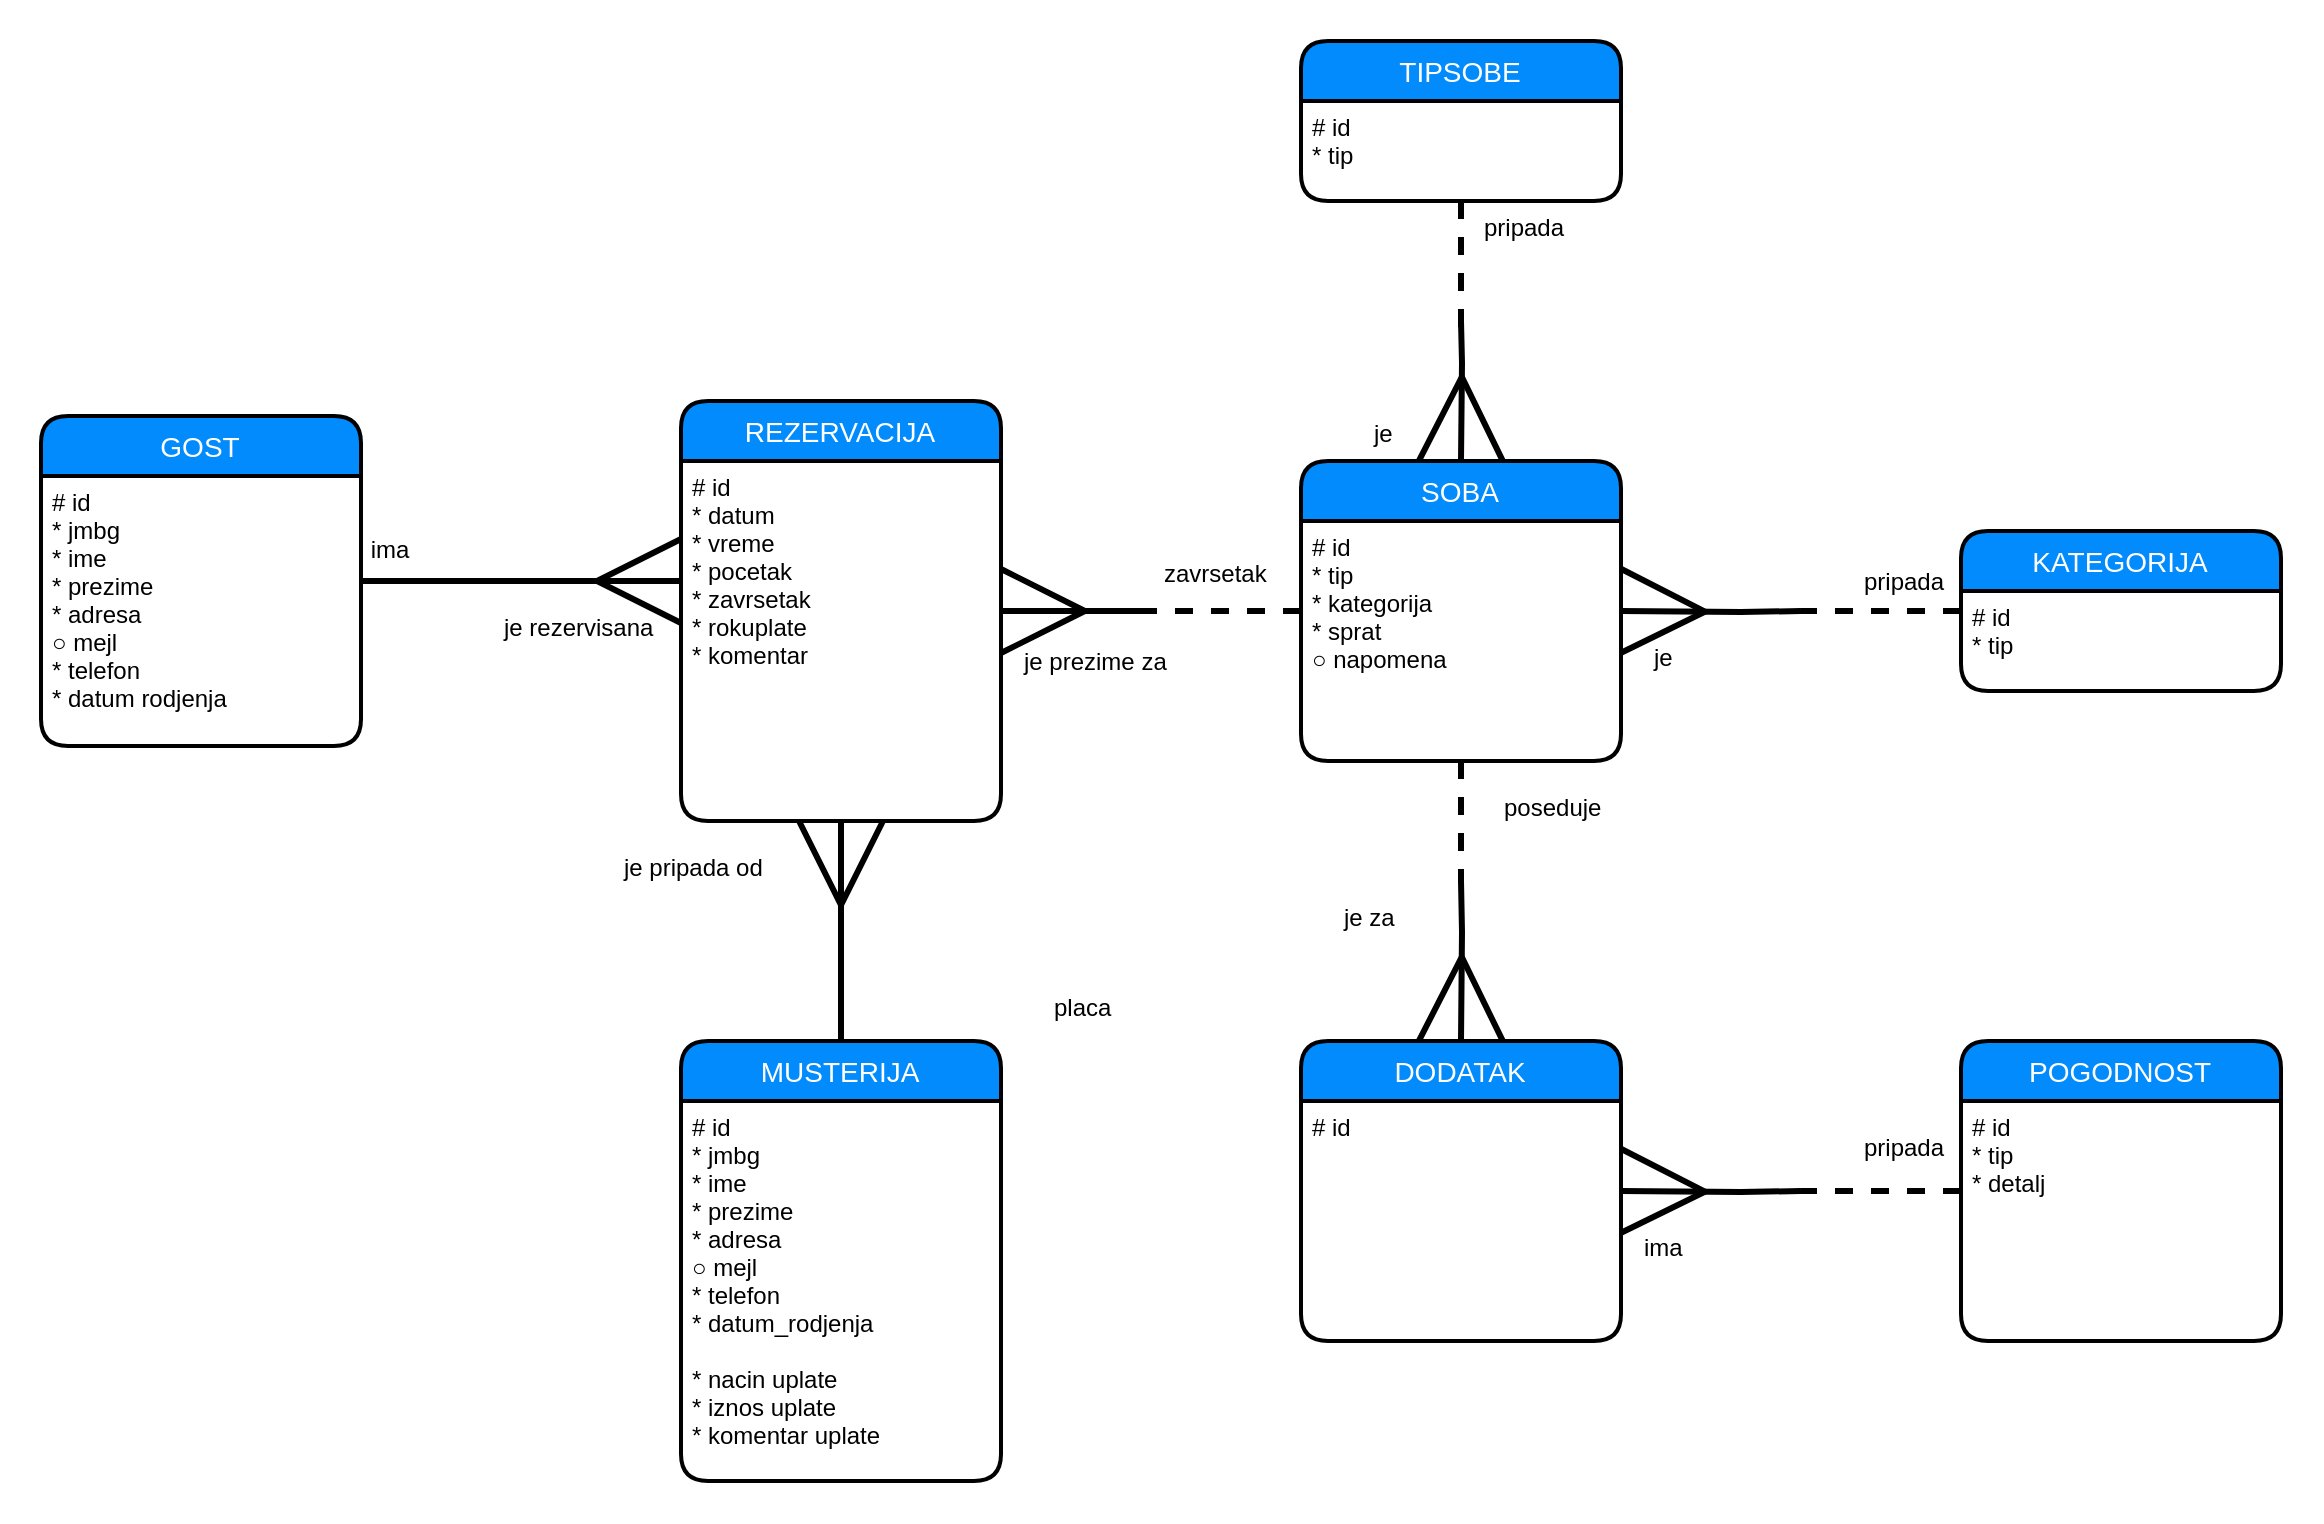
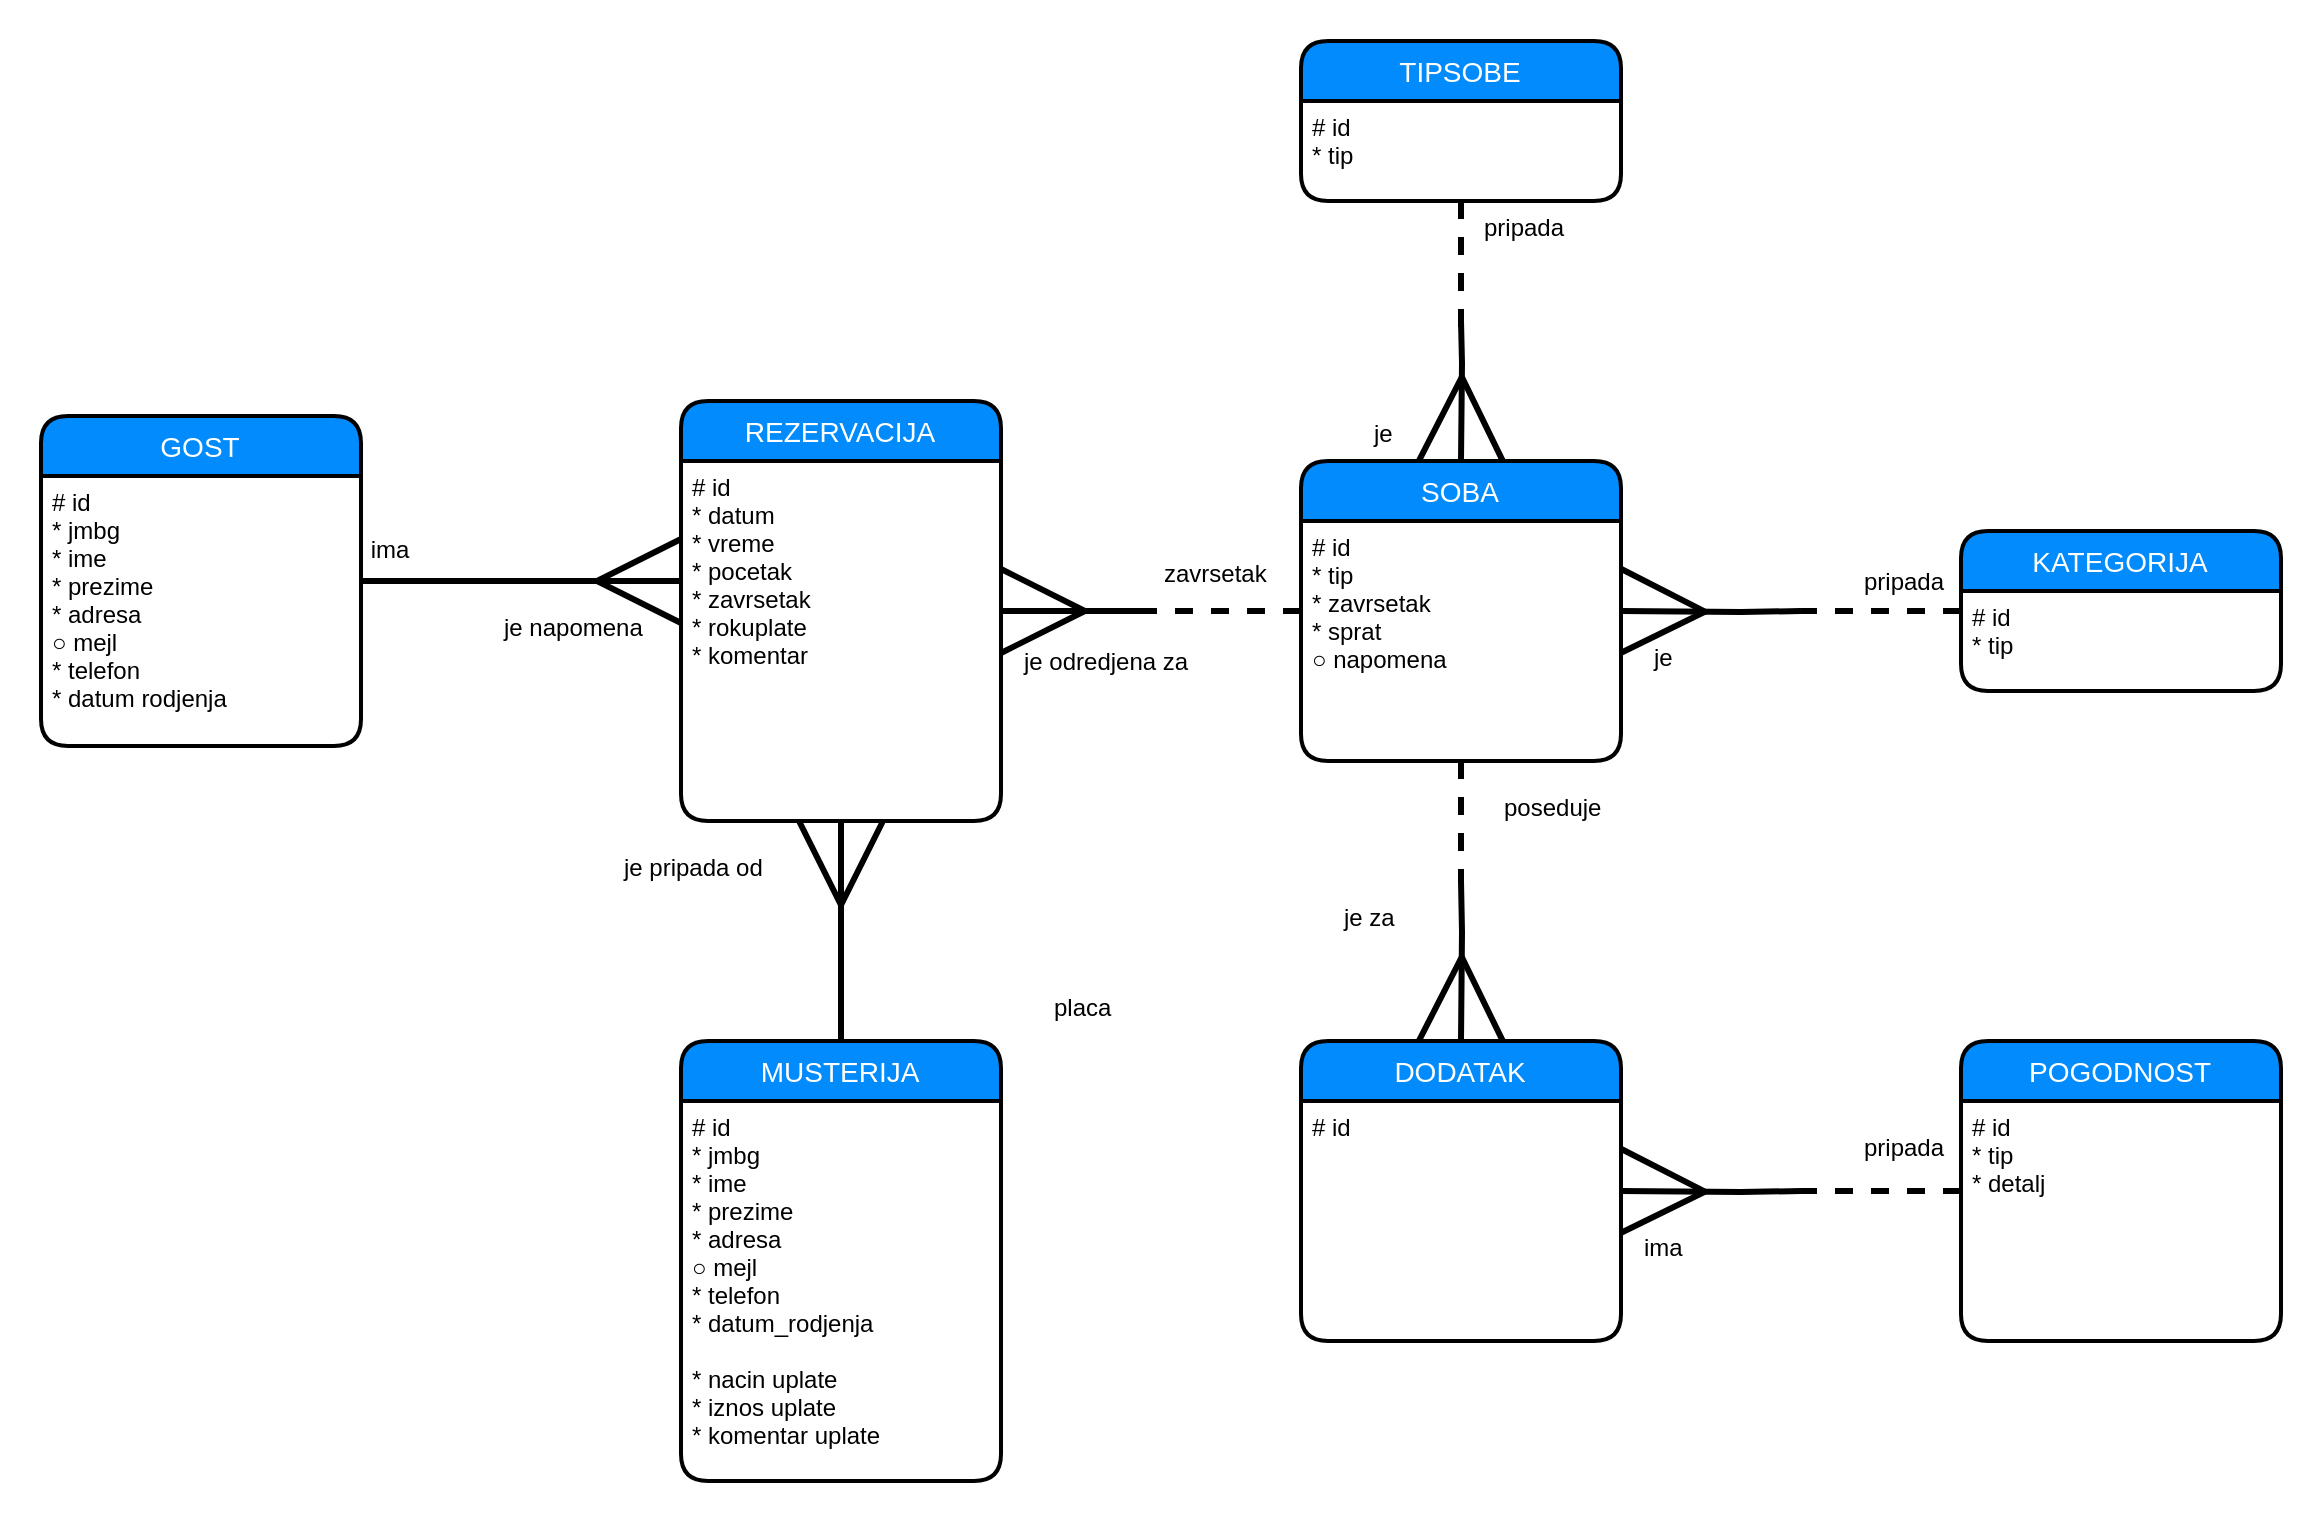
node "# id * tip * kategorija * sprat ○ napomena": label "# id * tip * kategorija * sprat ○ napomena" -> "# id * tip * zavrsetak * sprat ○ napomena"
node "je rezervisana": label "je rezervisana" -> "je napomena"
node "je prezime za": label "je prezime za" -> "je odredjena za"
